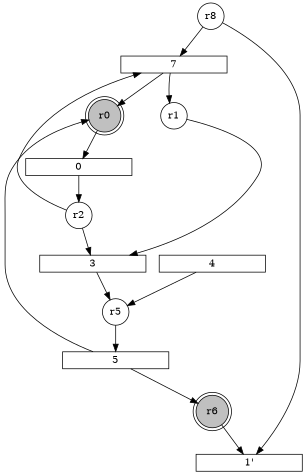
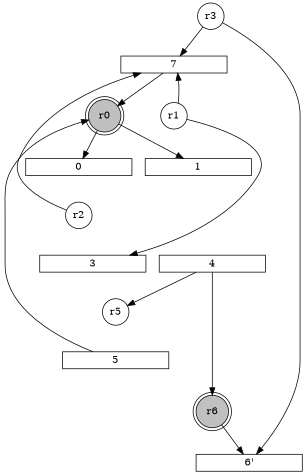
node "r8": label "r8" -> "r3"
edge "7" -> "r1": reversed
node "1": added
edge "0" -> "r2": removed
edge "r2" -> "3": removed
edge "3" -> "r5": removed
edge "r5" -> "5": removed
edge "5" -> "r6": now "4" -> "r6"
node "1'": label "1'" -> "6'"
